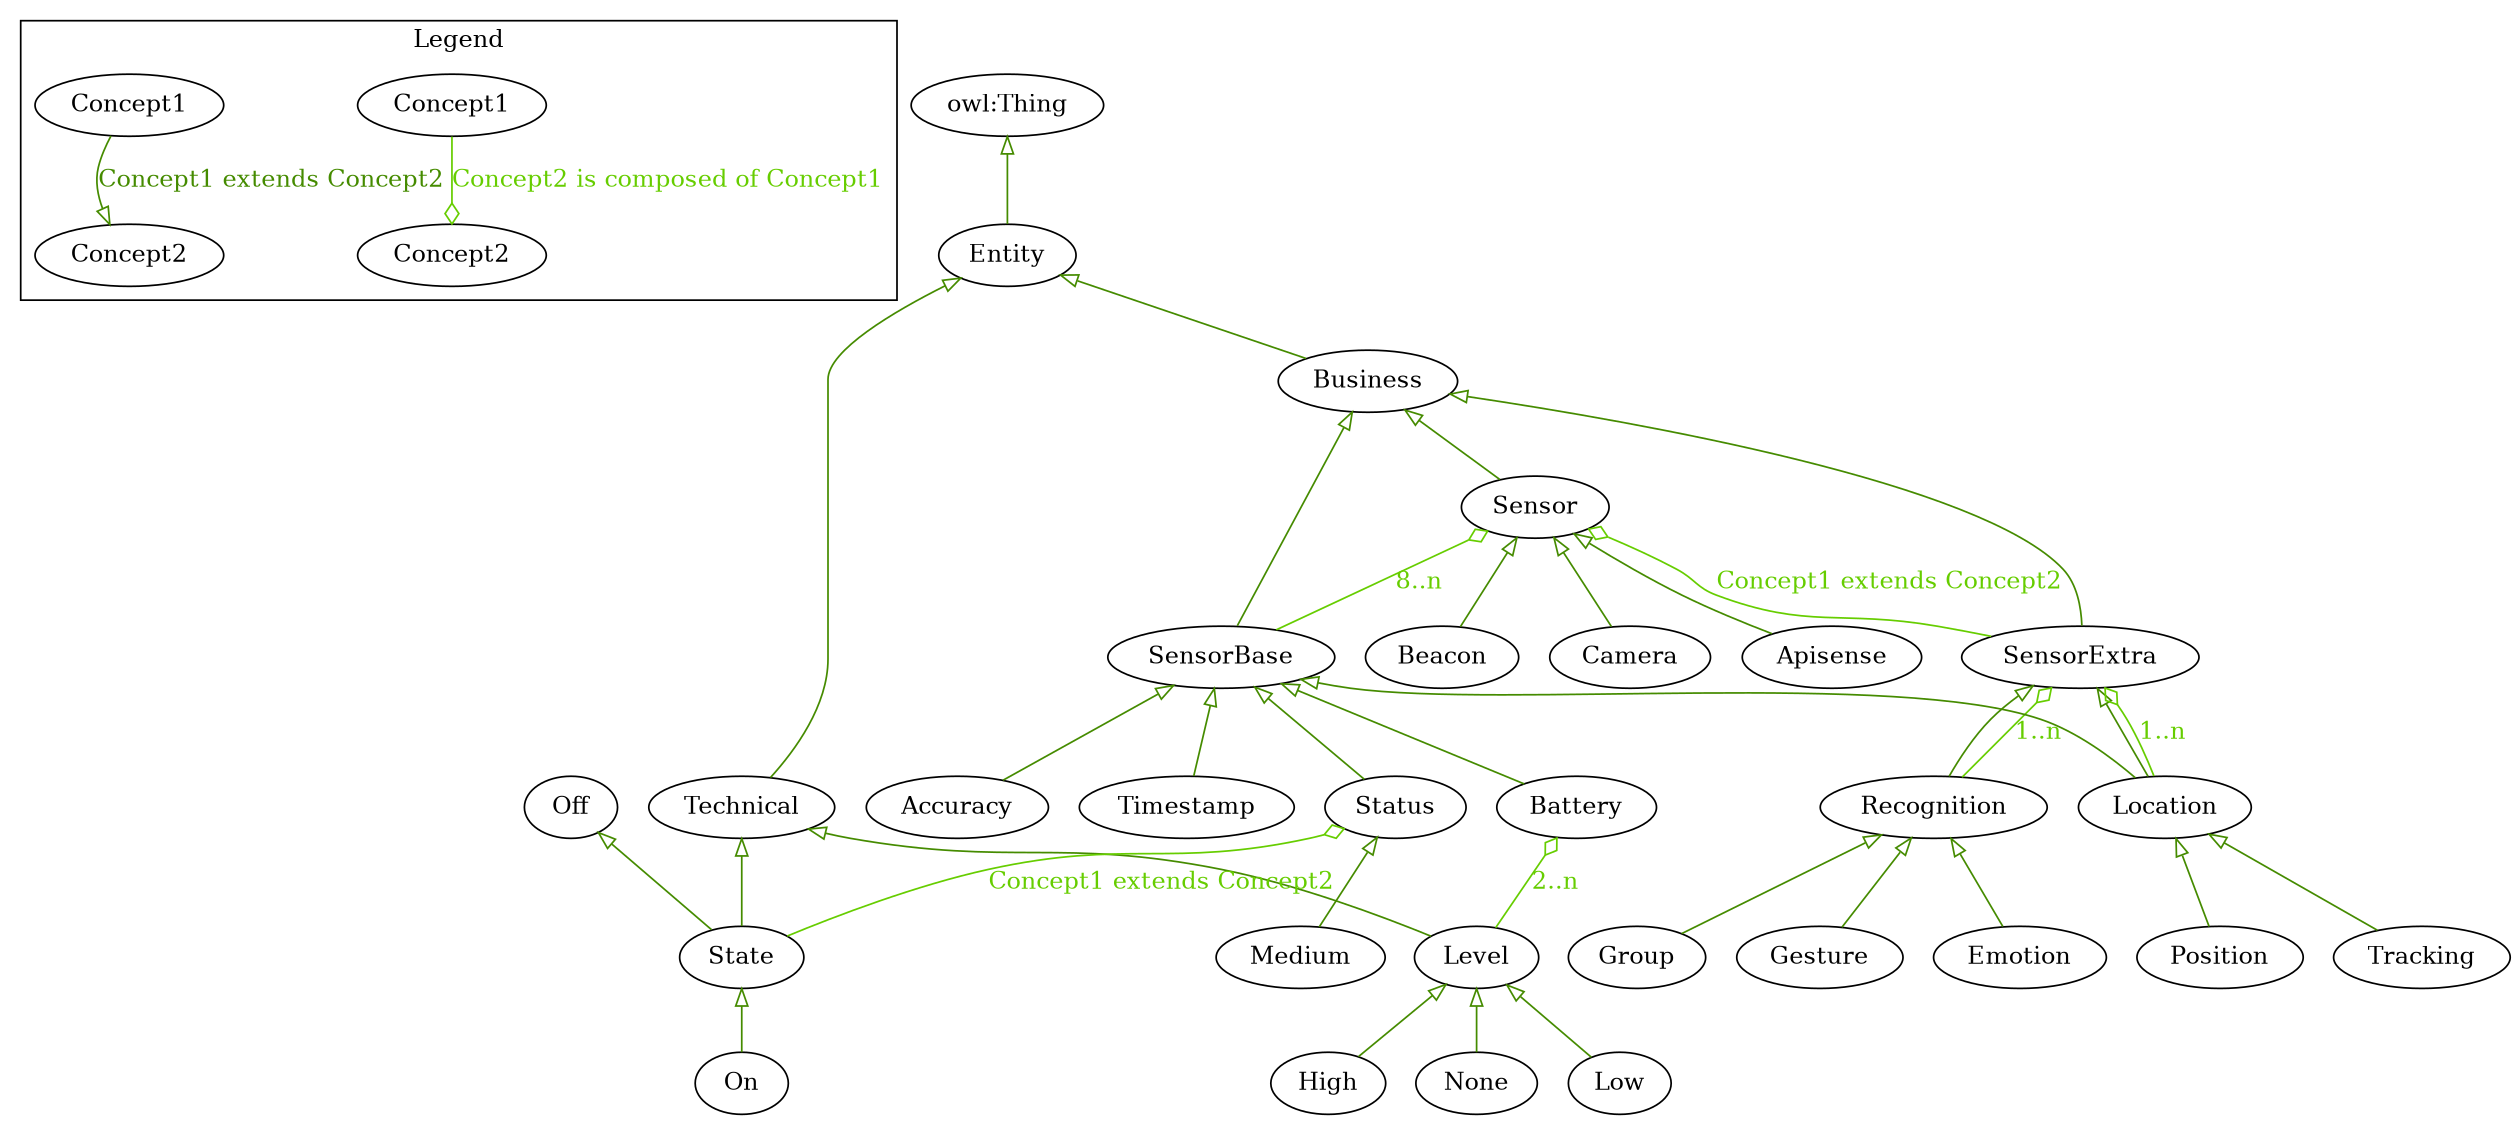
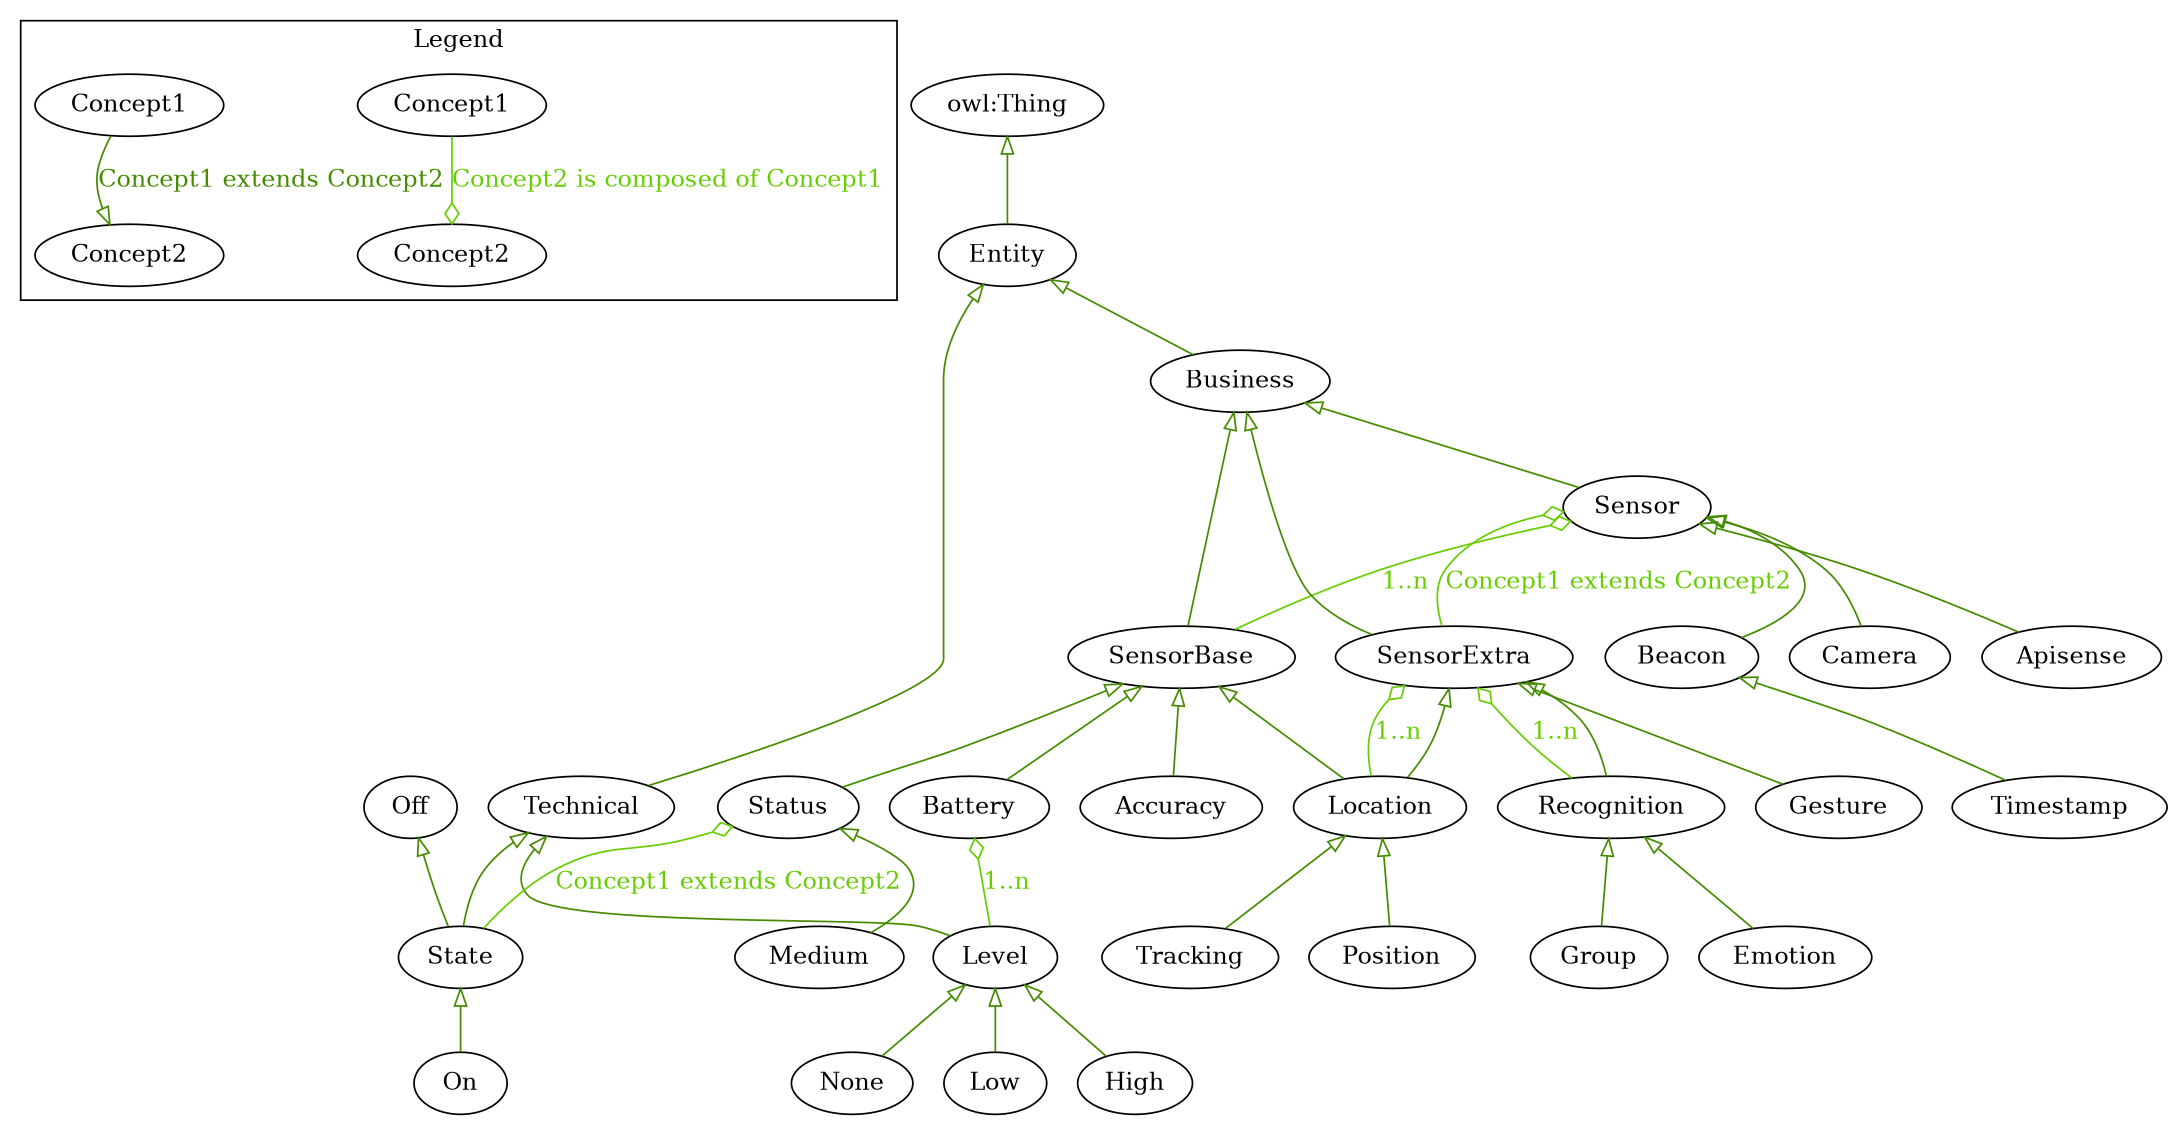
edge "SensorBase" -> "Sensor": label "8..n" -> "1..n"
edge "Timestamp" -> "SensorBase": now "Timestamp" -> "Beacon"
edge "Level" -> "Battery": label "2..n" -> "1..n"
edge "Gesture" -> "Recognition": now "Gesture" -> "SensorExtra"
